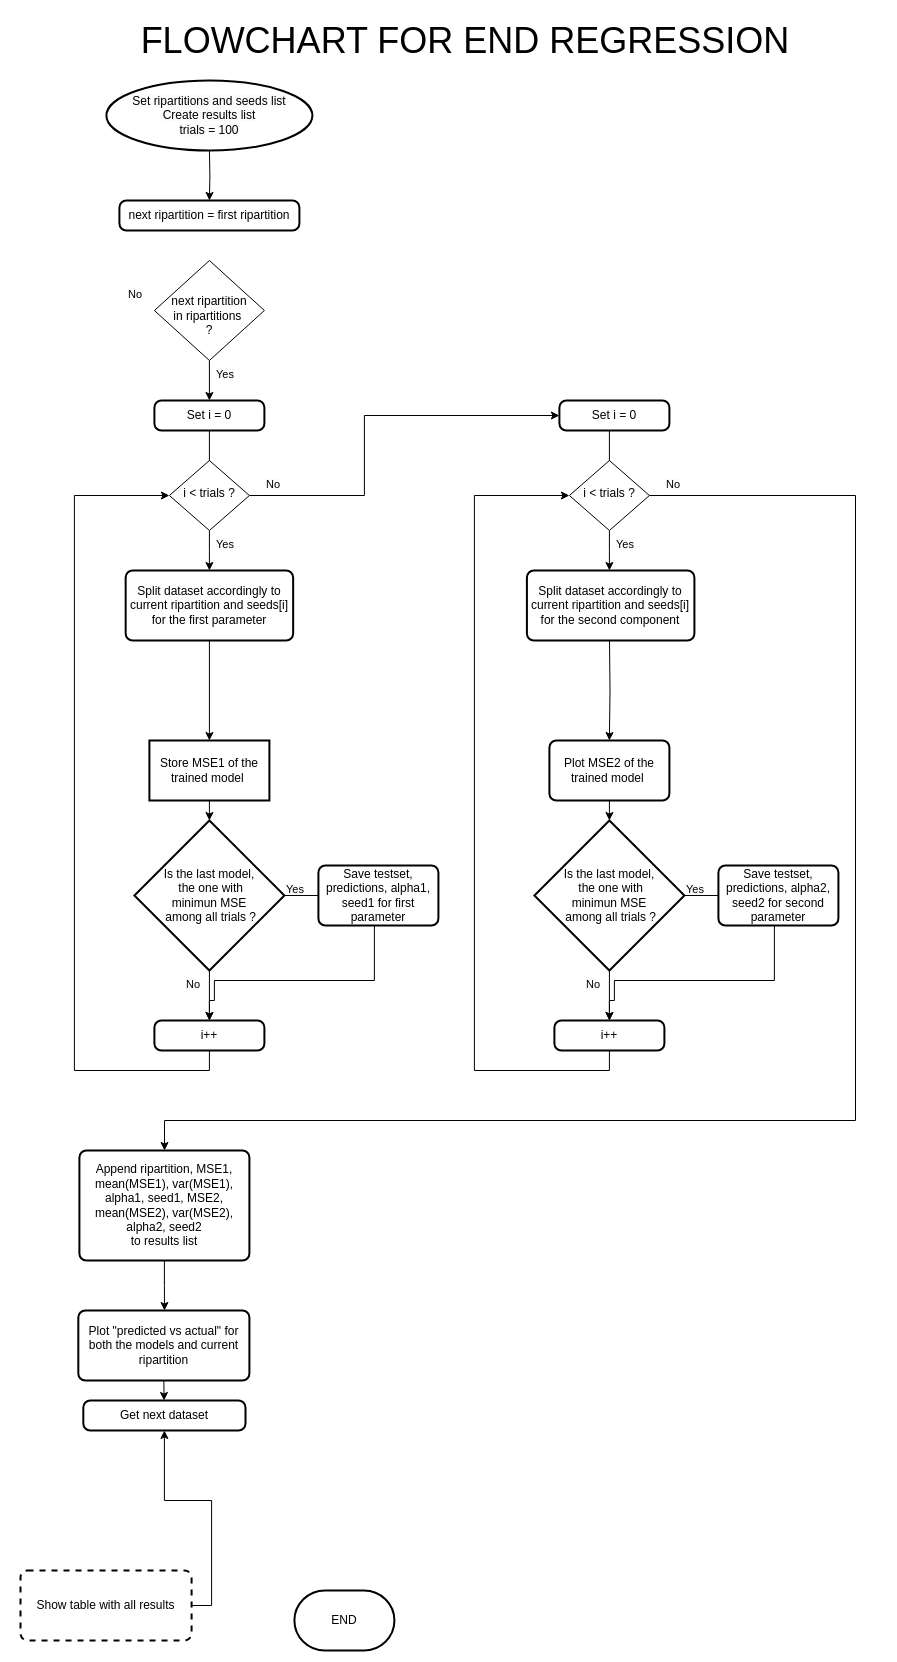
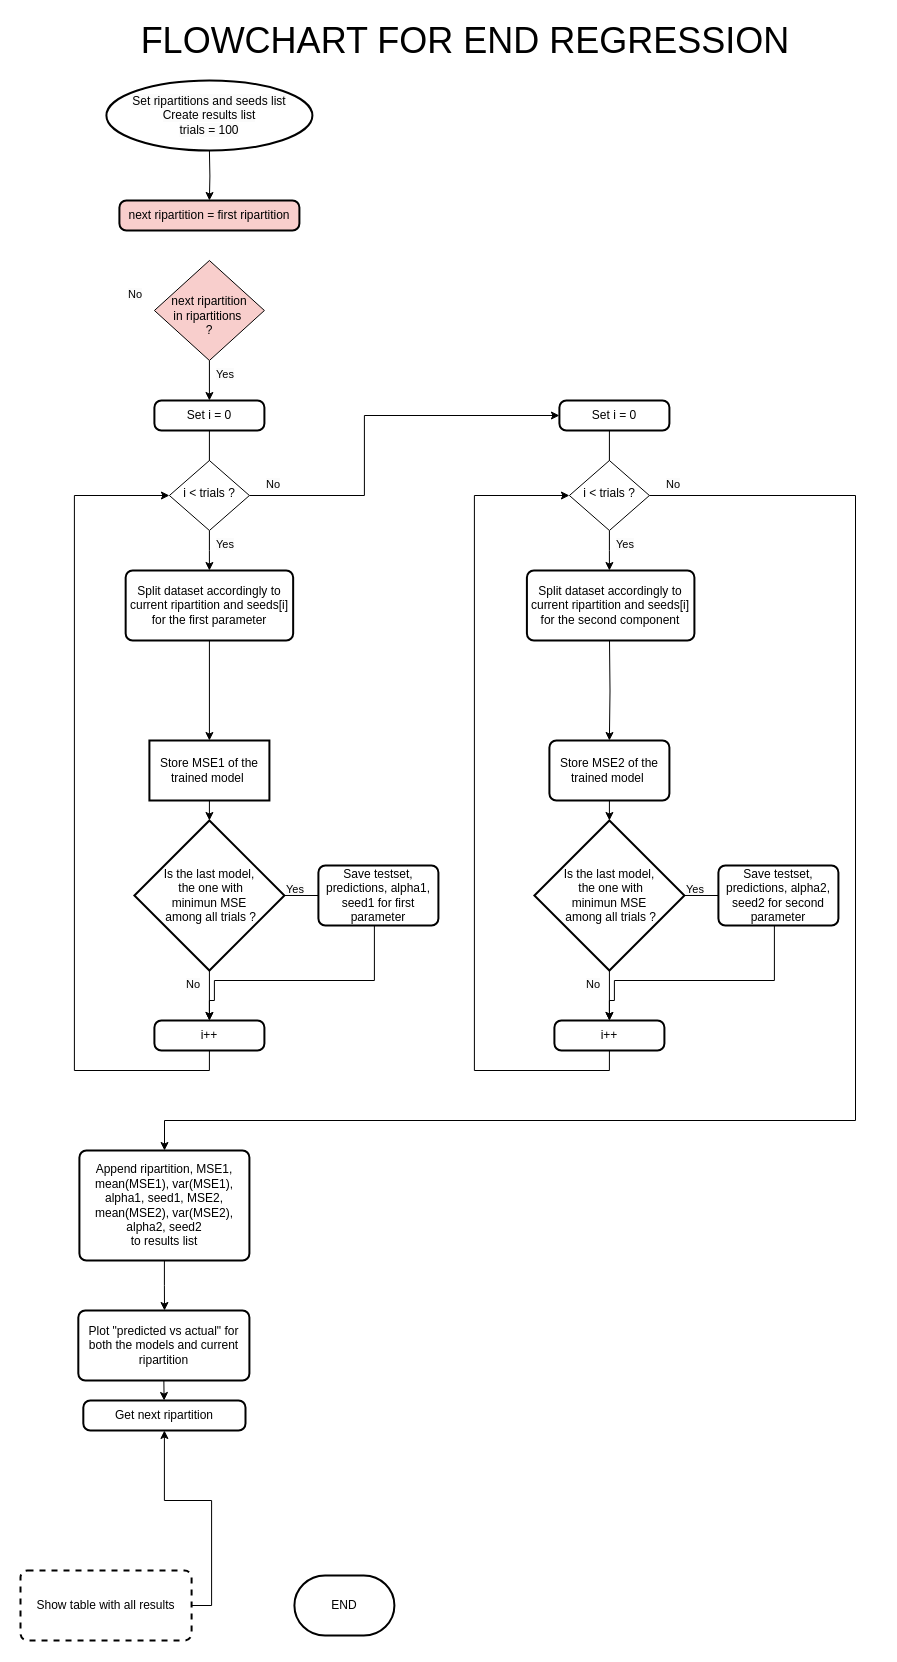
node "next ripartition = first ripartition": fillcolor #ffffff -> #f8cecc
node "next ripartition in ripartitions ?": fillcolor #ffffff -> #f8cecc
node "Plot MSE2 of the trained model": label "Plot MSE2 of the trained model" -> "Store MSE2 of the trained model"
node "Get next dataset": label "Get next dataset" -> "Get next ripartition"
node "END": moved (344, 1621) -> (344, 1606)
